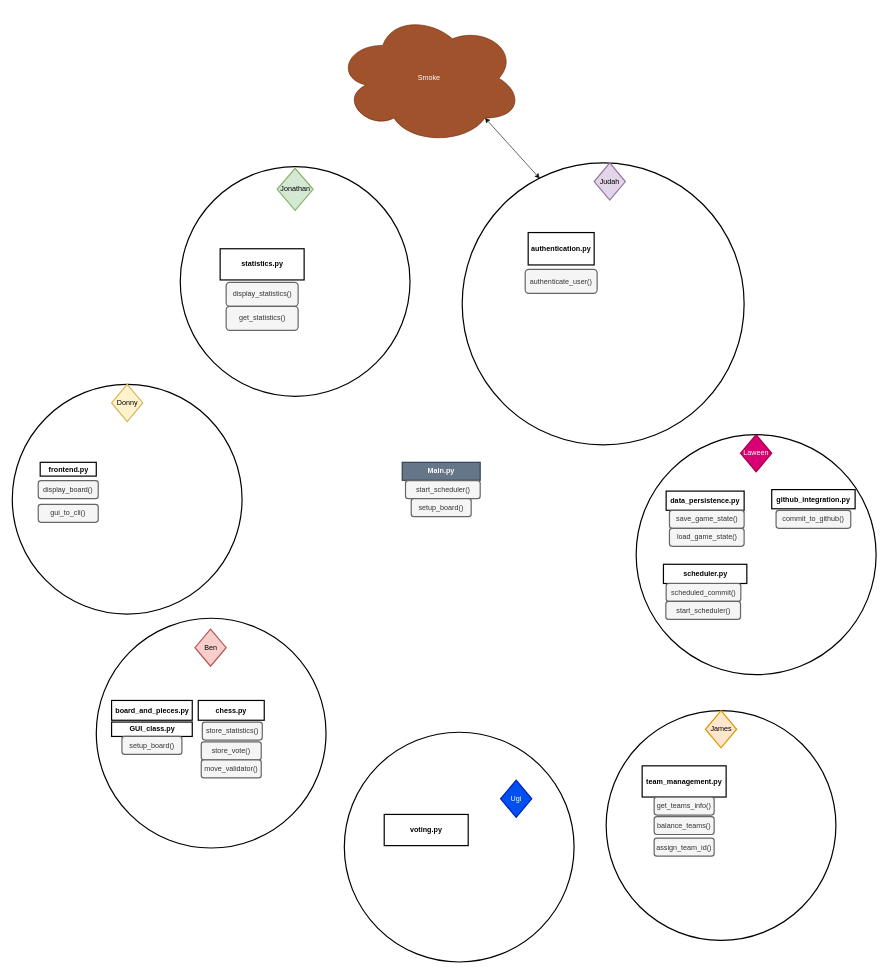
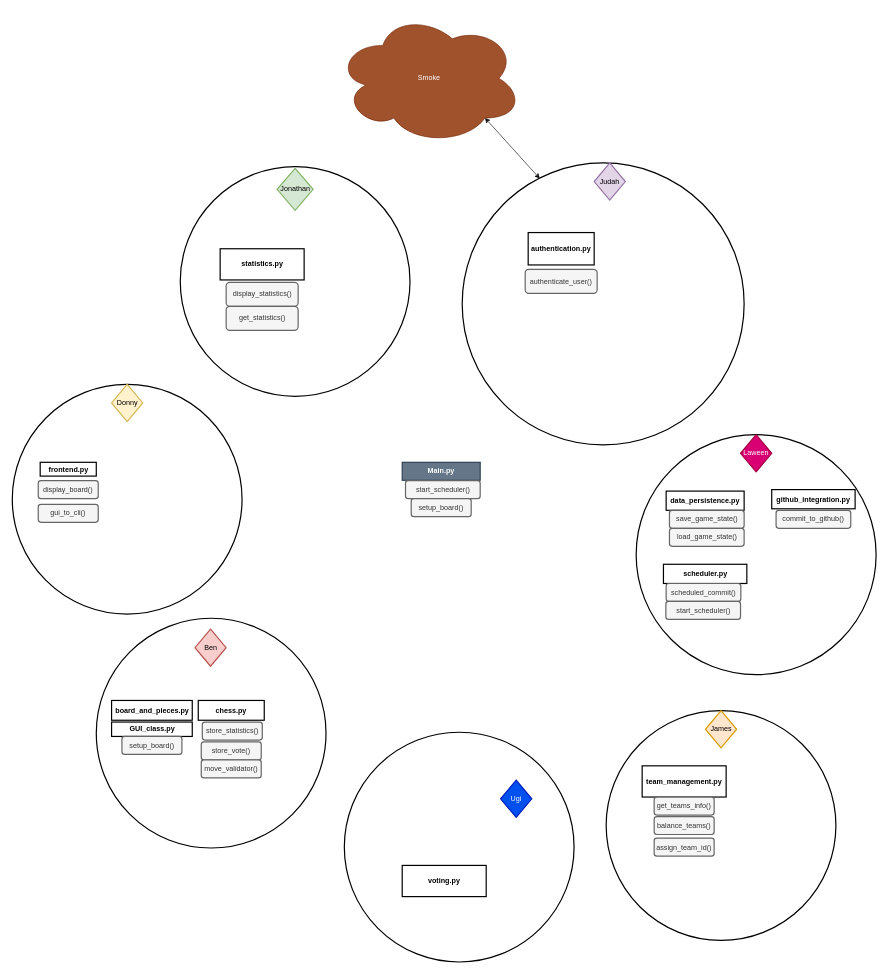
node "voting.py": moved (426, 830) -> (444, 881)
